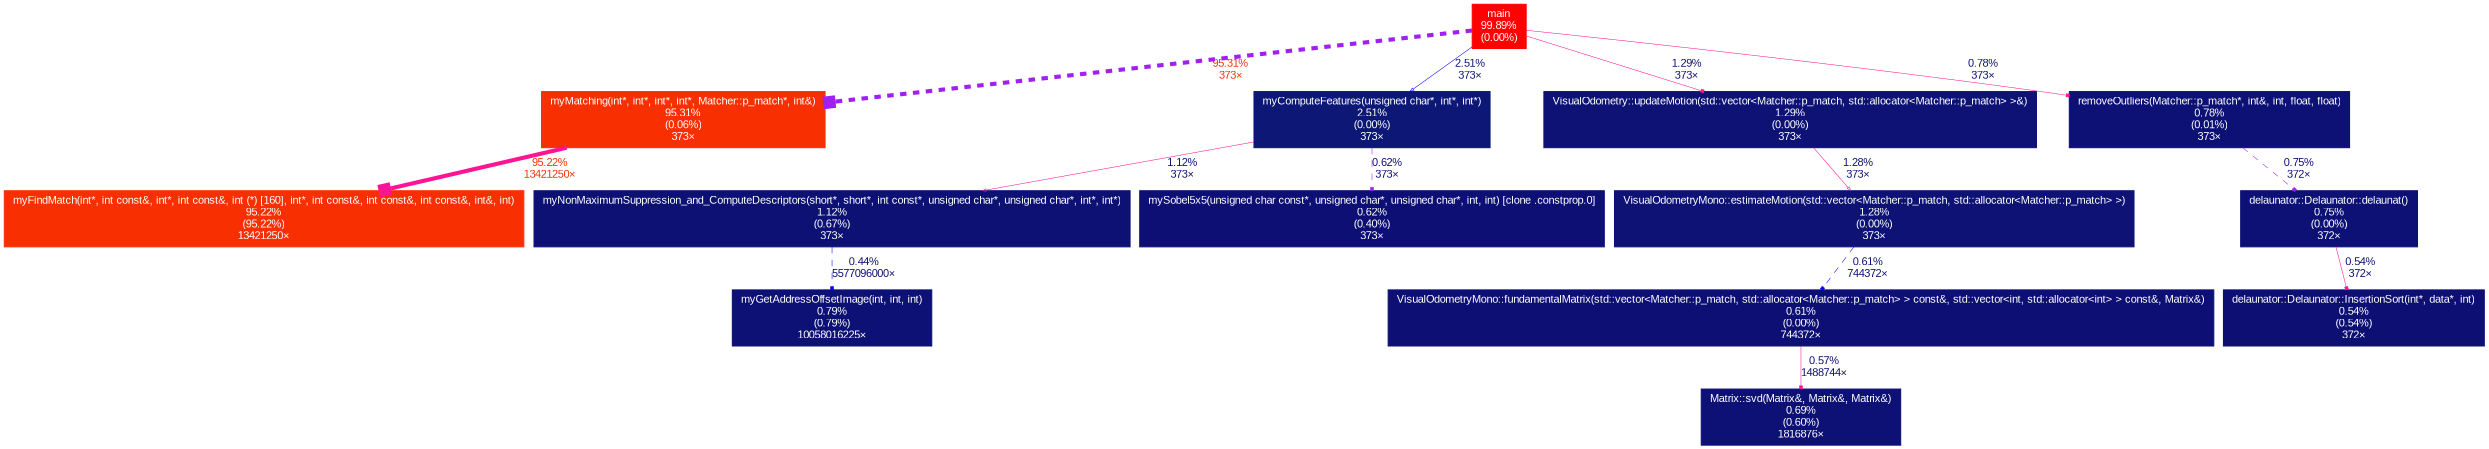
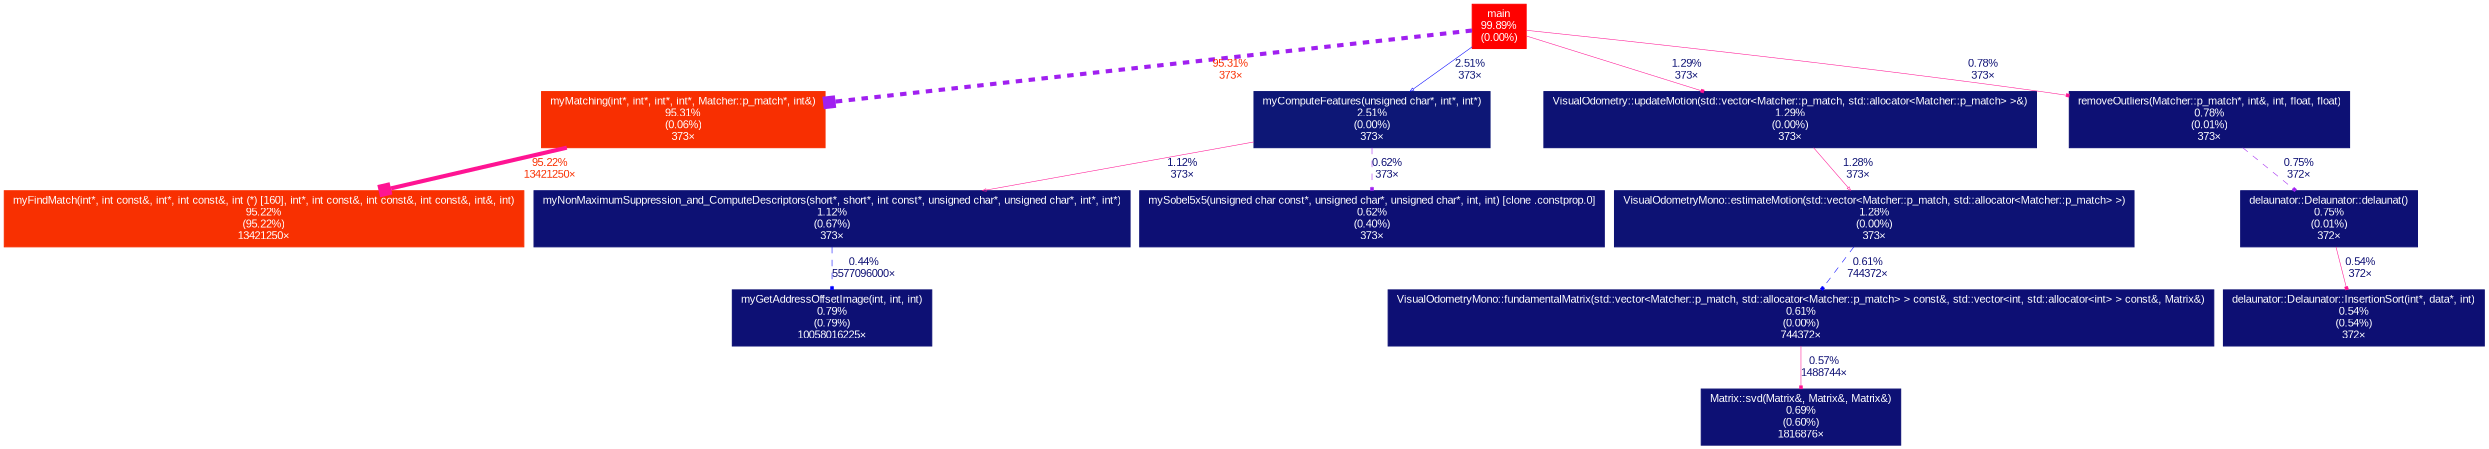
node "delaunator::Delaunator::delaunat() 0.75% (0.00%) 372×": label "delaunator::Delaunator::delaunat() 0.75% (0.00%) 372×" -> "delaunator::Delaunator::delaunat() 0.75% (0.01%) 372×"
